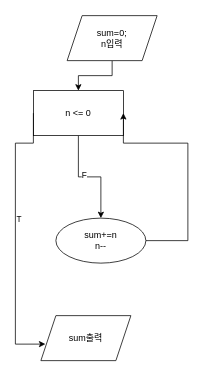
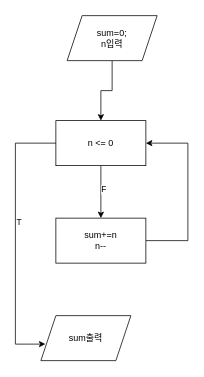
node "n <= 0": moved (78, 113) -> (101, 143)
node "sum+=n n--": shape ellipse -> rectangle
